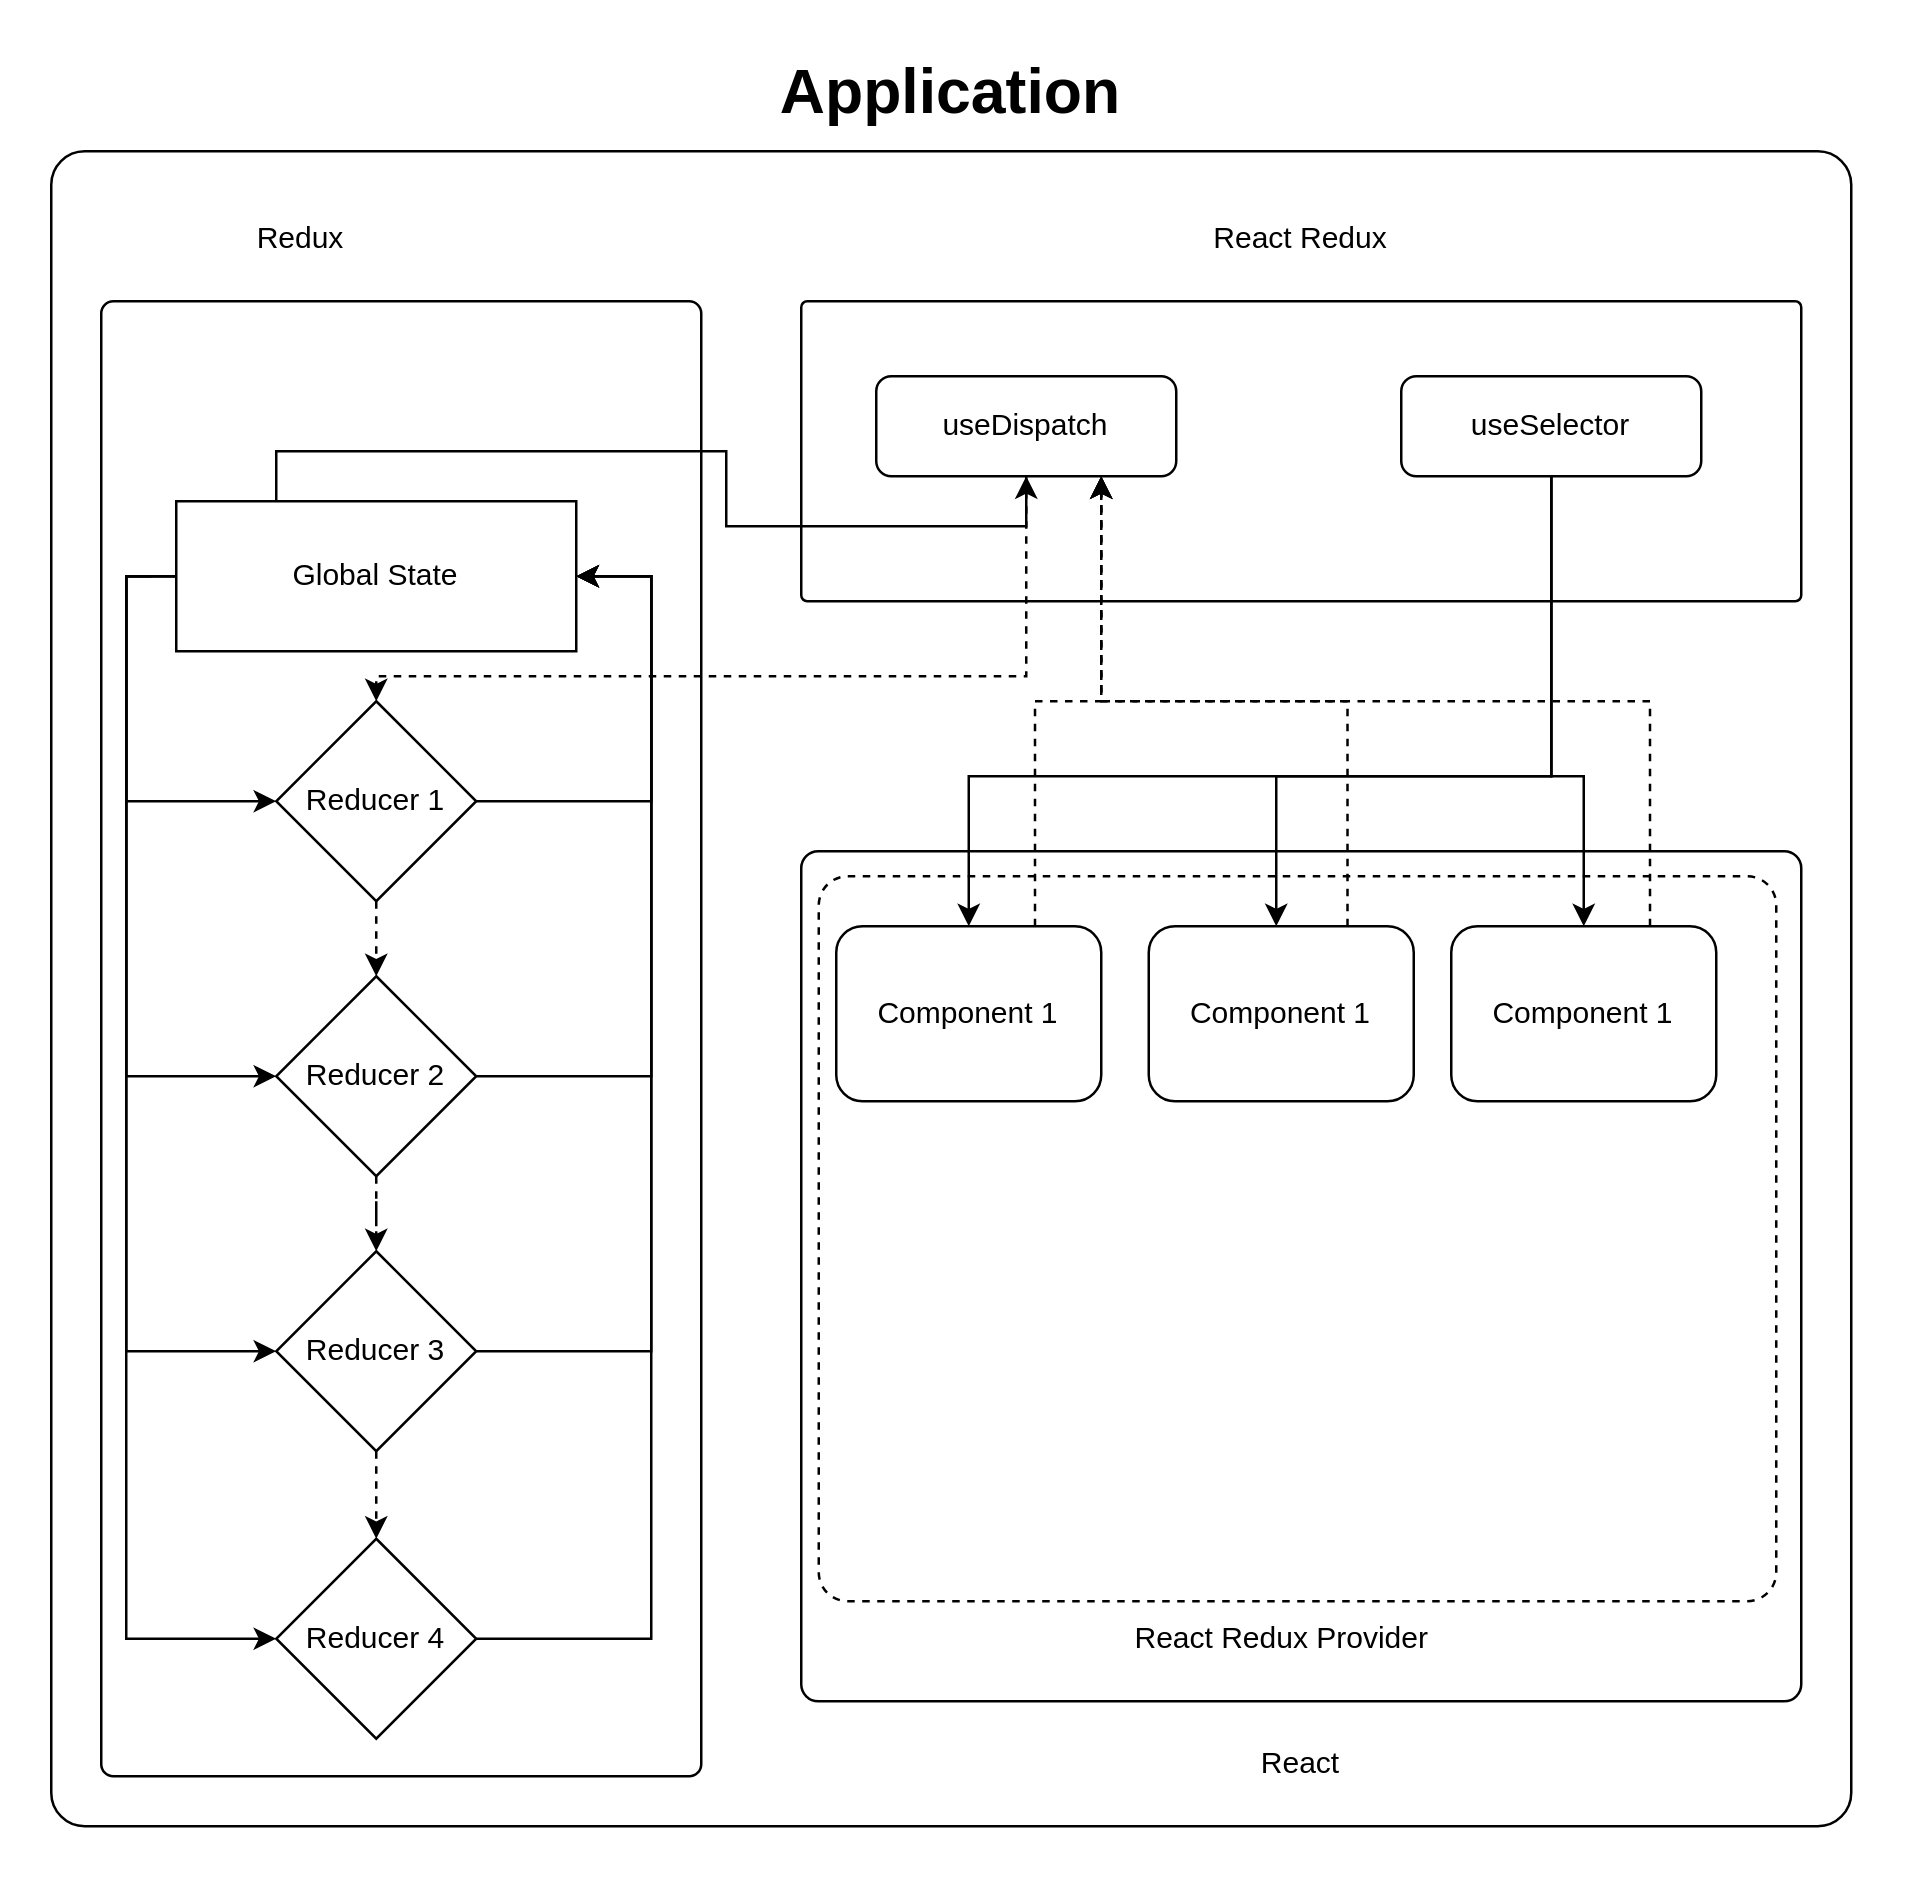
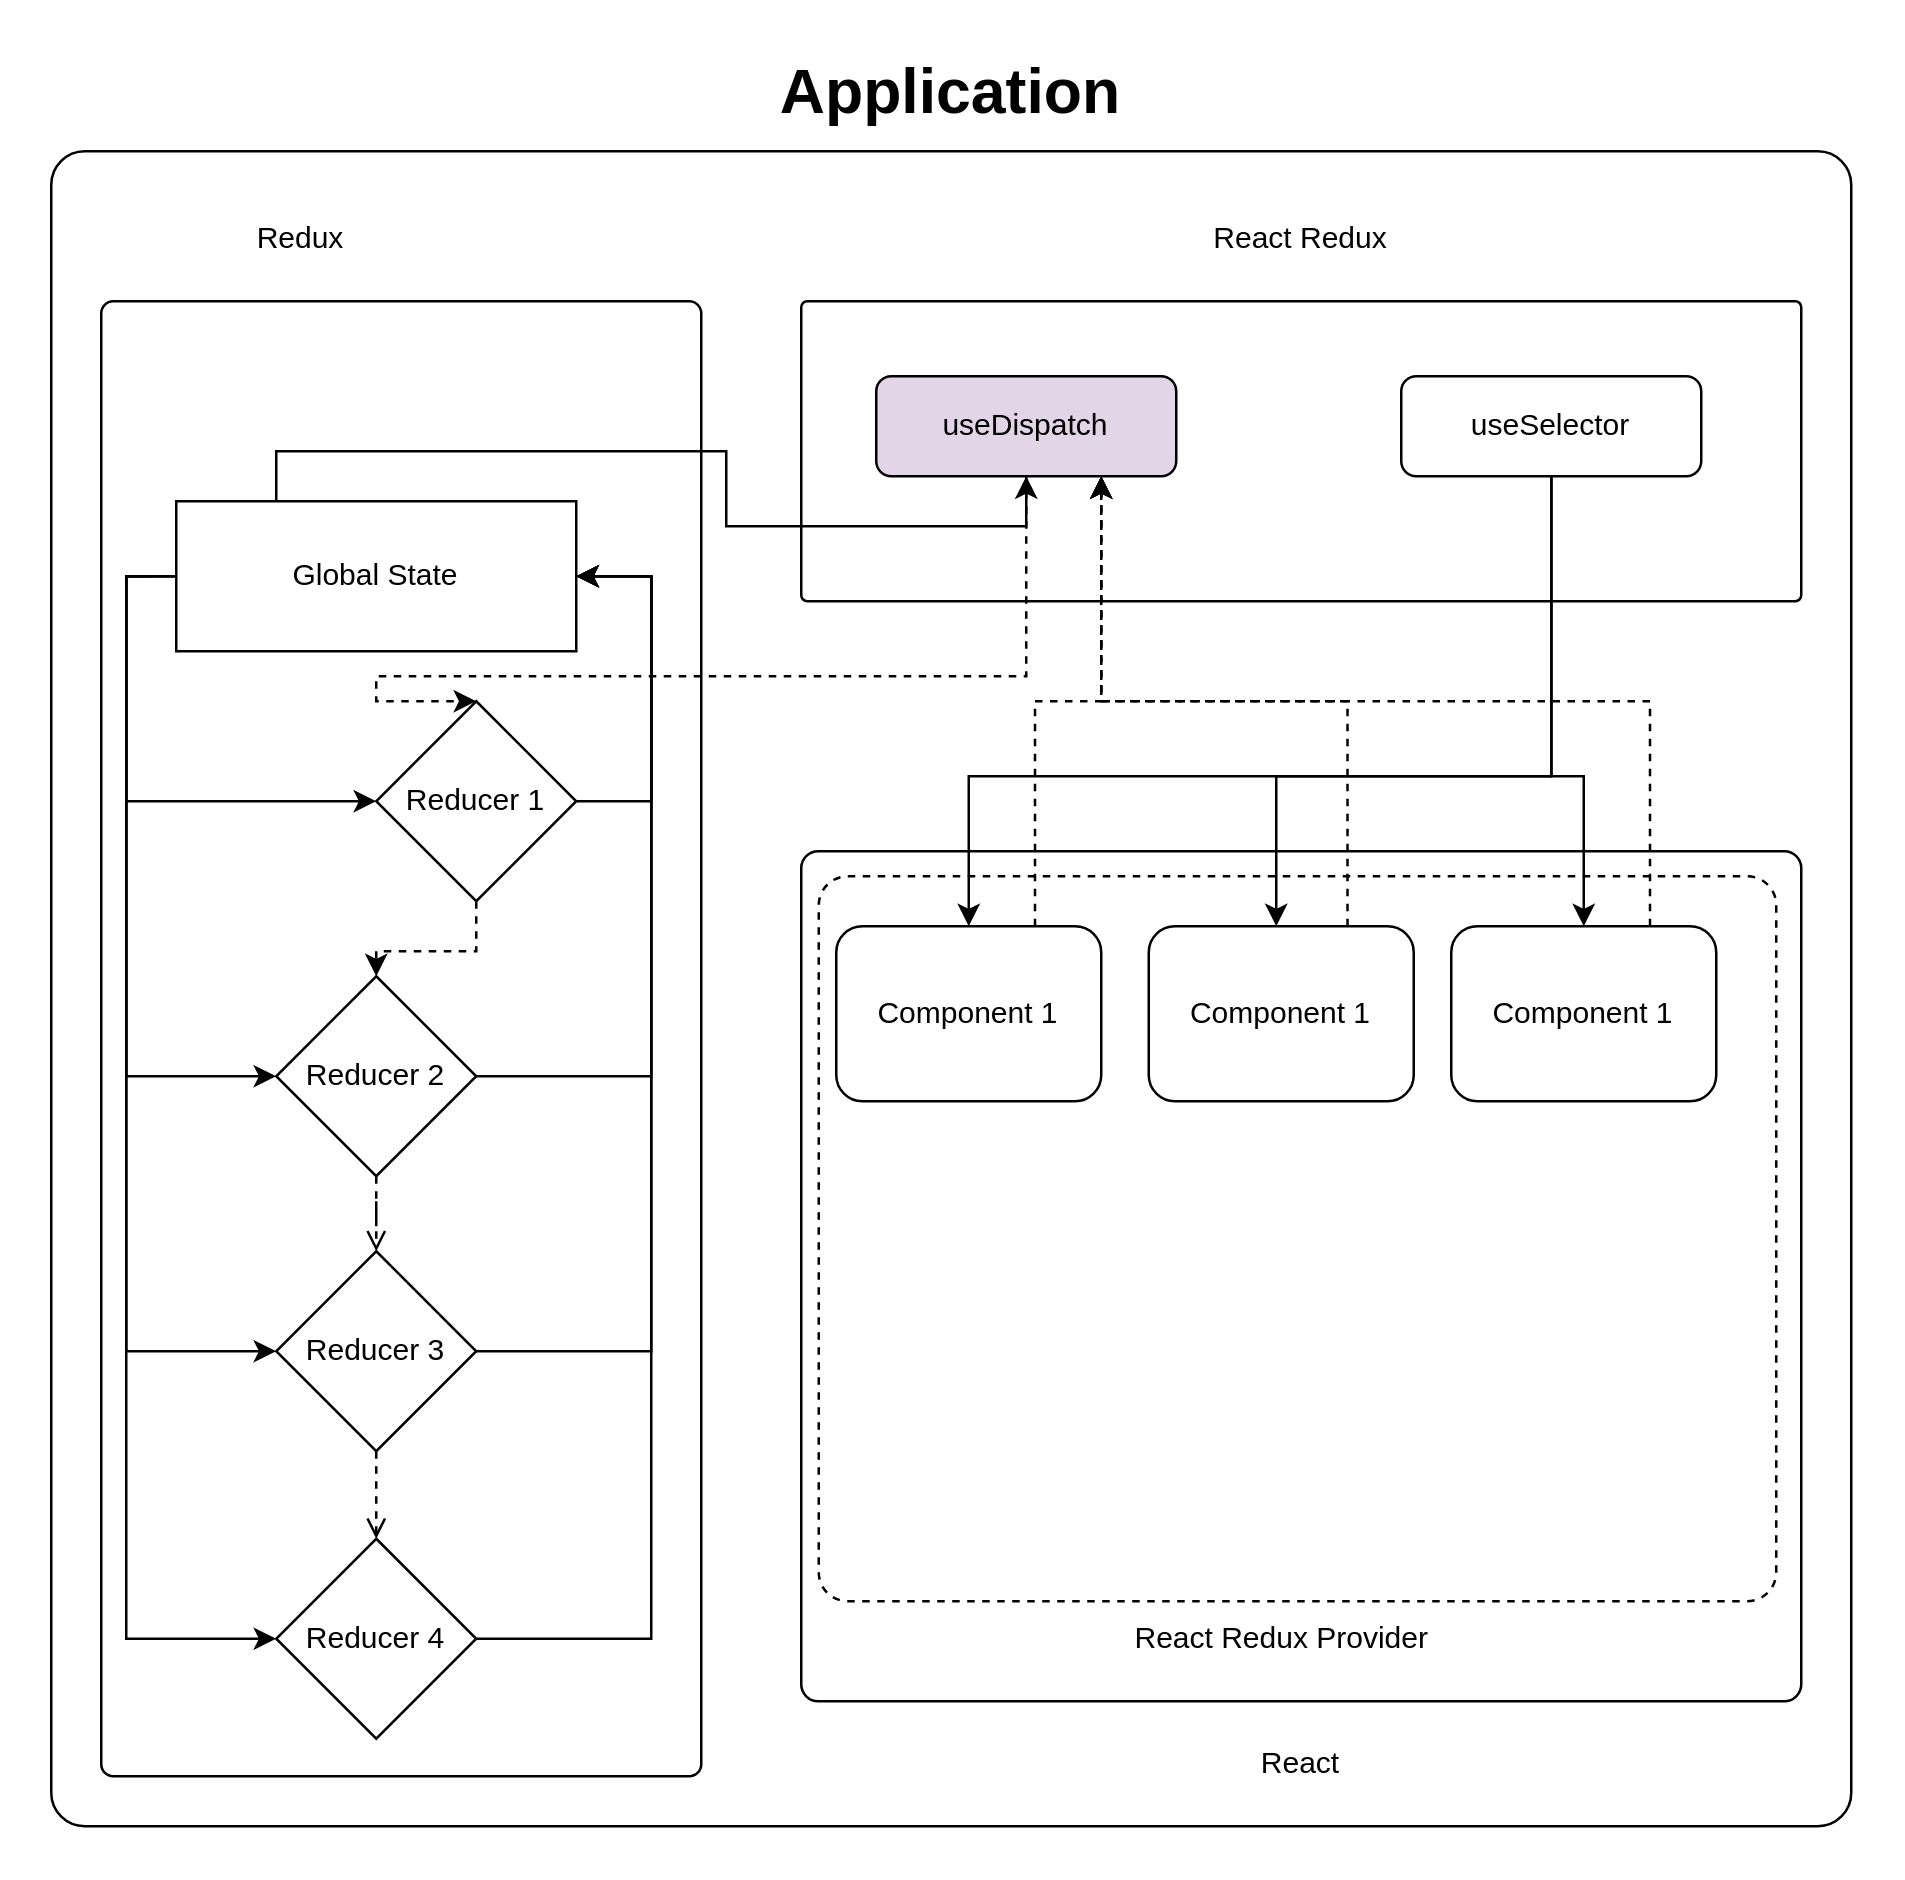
node "useDispatch": fillcolor #ffffff -> #e1d5e7
node "Reducer 1": moved (376, 801) -> (476, 801)
edge "Reducer 2" -> "Reducer 3": arrowhead classic -> open
edge "Reducer 3" -> "Reducer 4": arrowhead classic -> open
